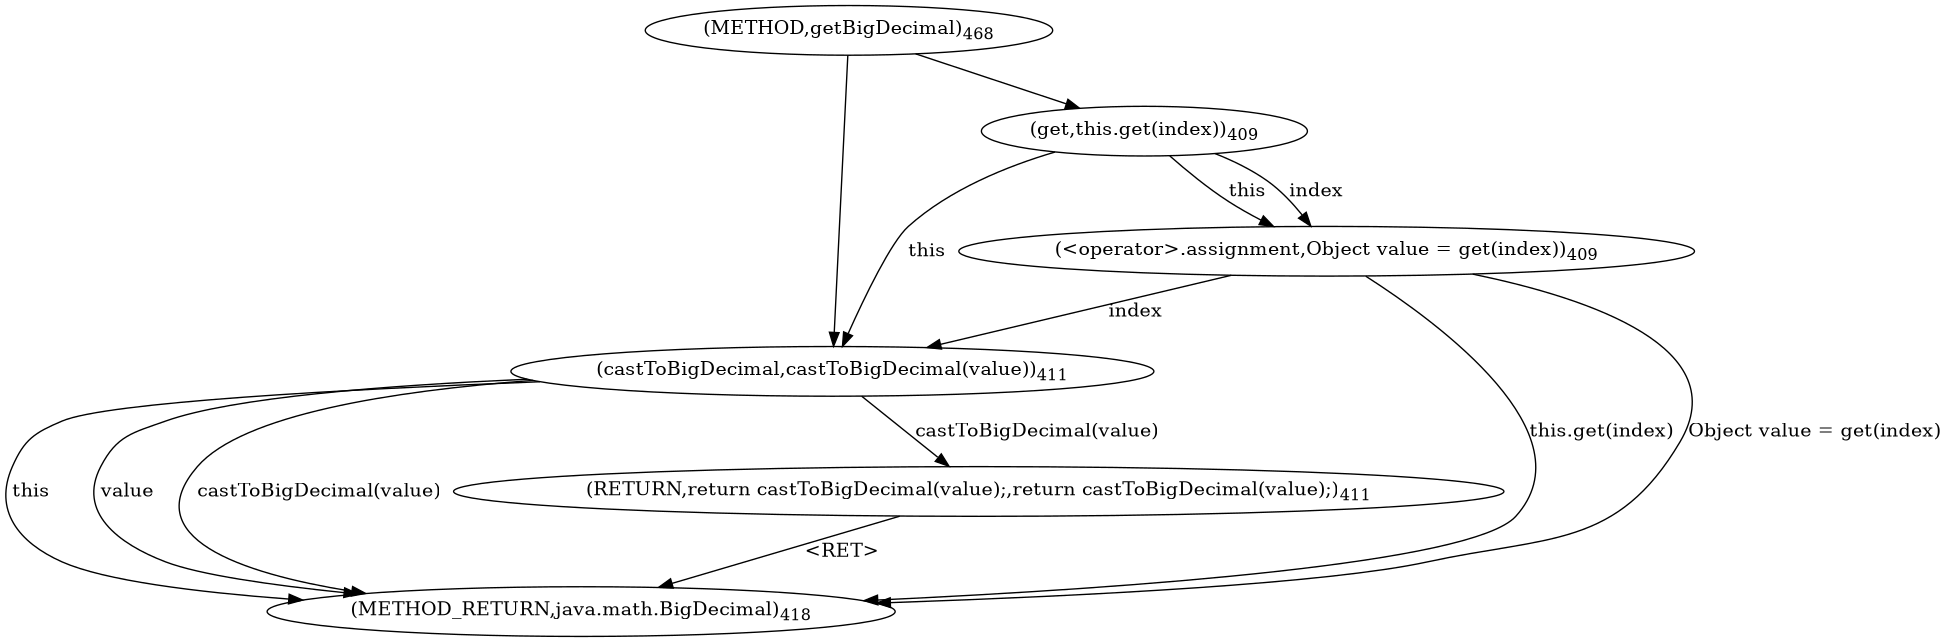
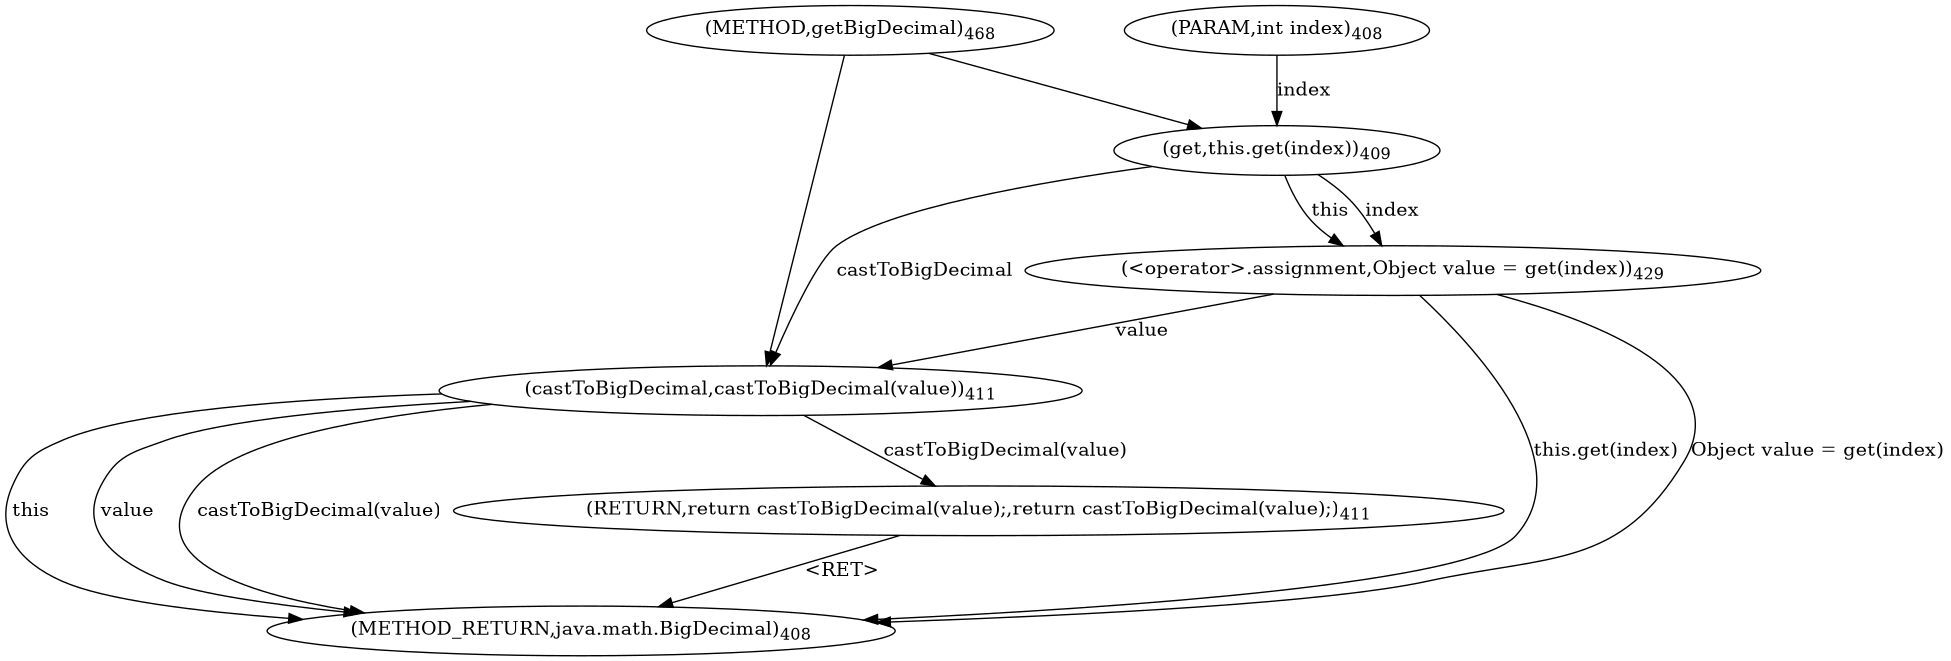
node "(PARAM,int index)": added
node "(<operator>.assignment,Object value = get(index))": text "409" -> "429"
edge "(get,this.get(index))" -> "(castToBigDecimal,castToBigDecimal(value))": label "this" -> "castToBigDecimal"
edge "(<operator>.assignment,Object value = get(index))" -> "(castToBigDecimal,castToBigDecimal(value))": label "index" -> "value"
node "(METHOD_RETURN,java.math.BigDecimal)": text "418" -> "408"
